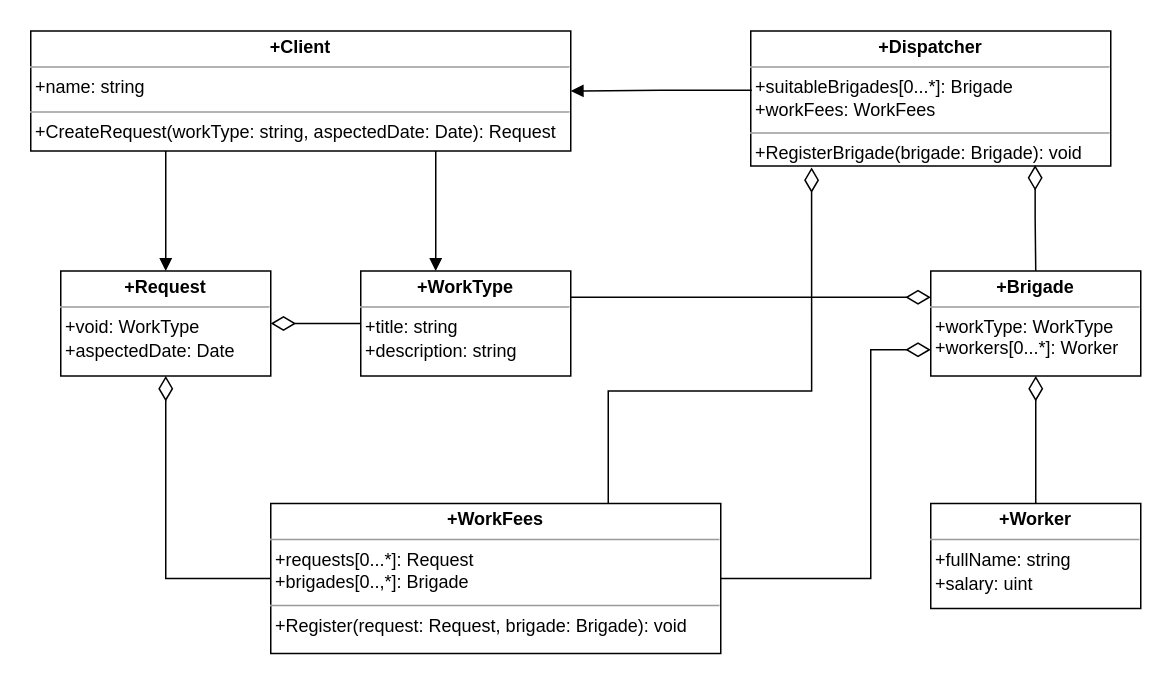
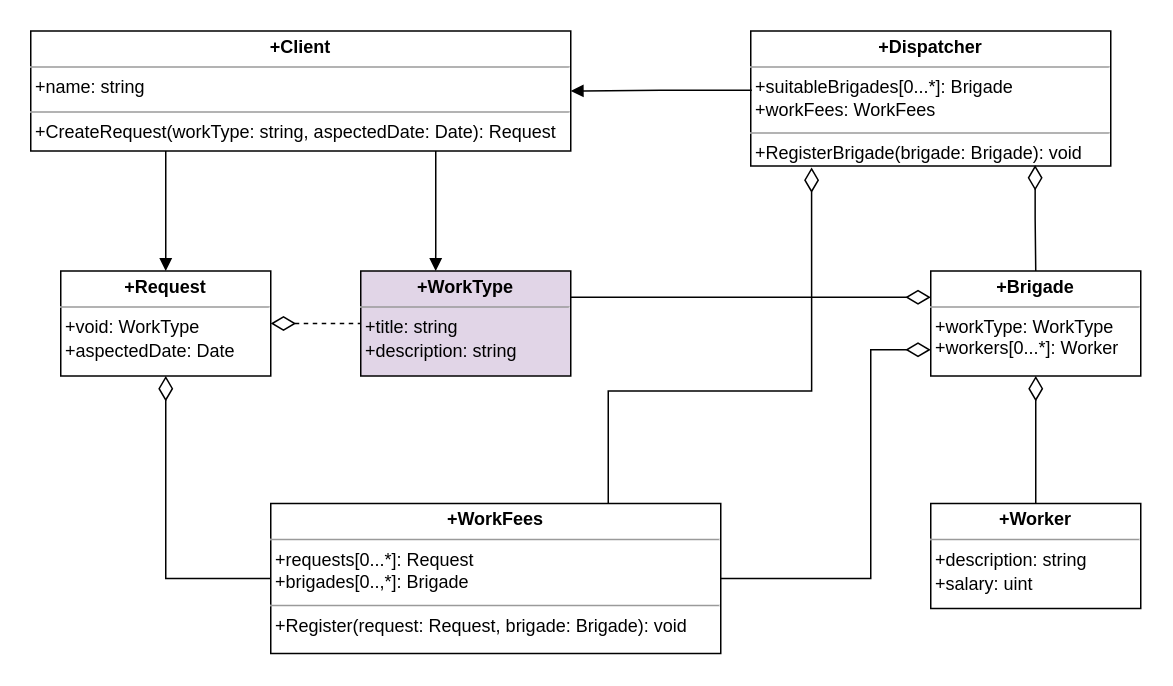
edge "+WorkType +title: string +description: string" -> "+Request +void: WorkType +aspectedDate: Date": style solid -> dashed
node "+WorkType +title: string +description: string": fillcolor #ffffff -> #e1d5e7
node "+Worker +fullName: string +salary: uint": label "+Worker +fullName: string +salary: uint" -> "+Worker +description: string +salary: uint"
